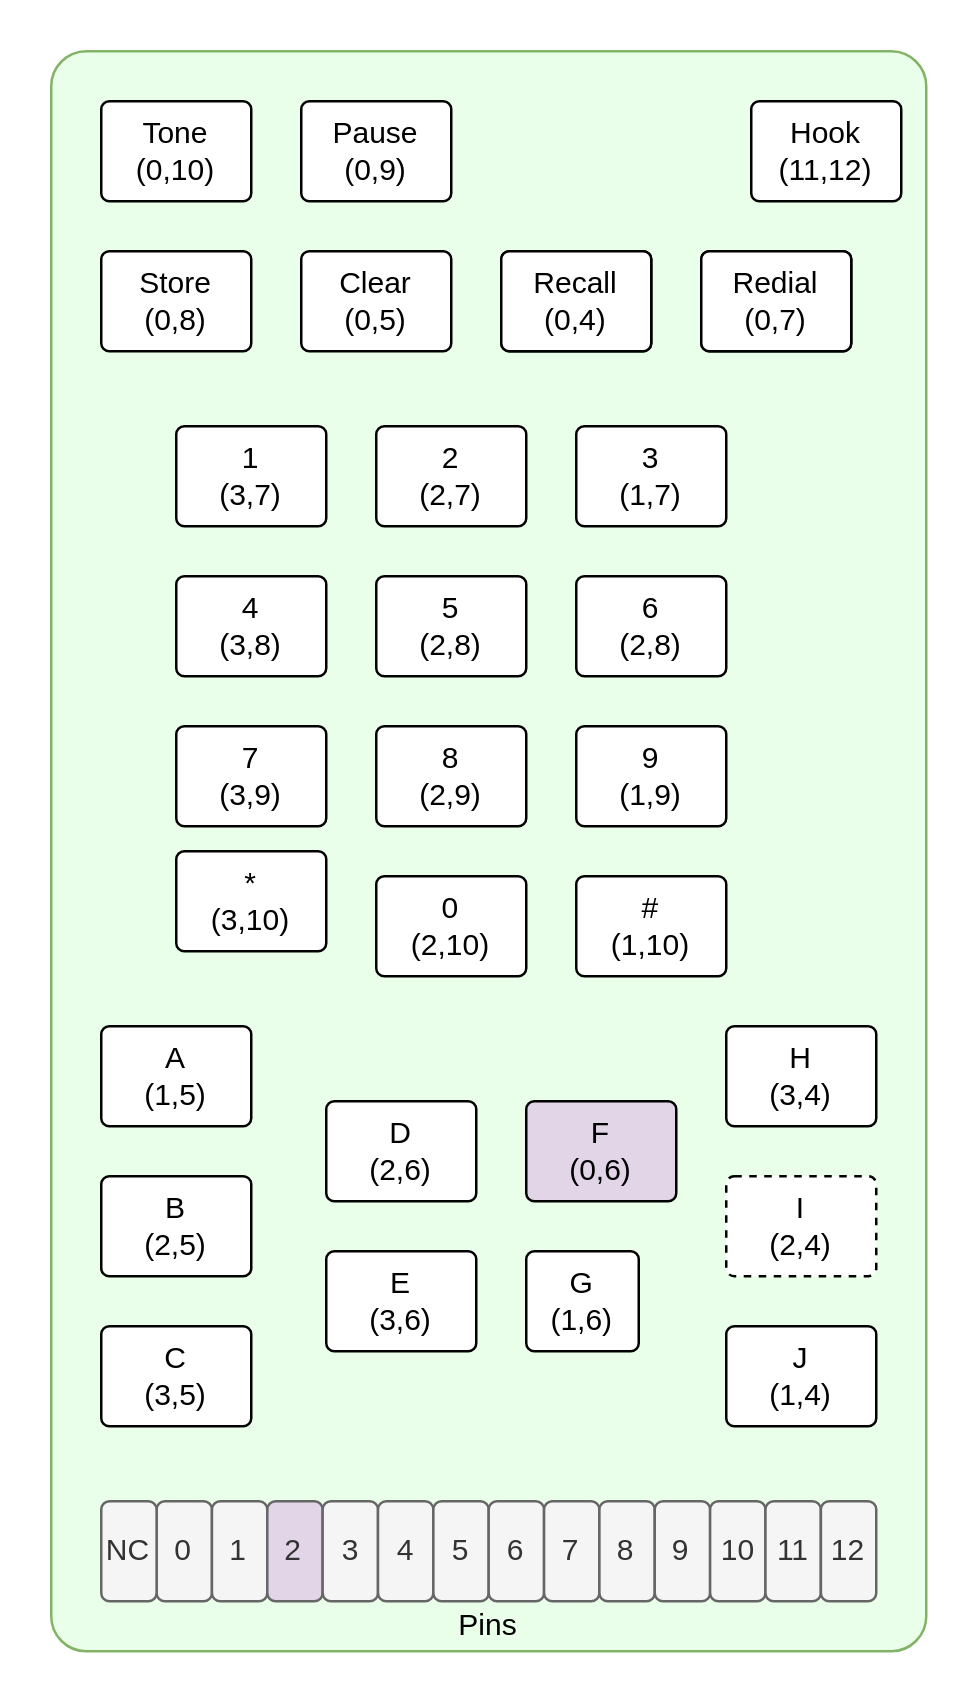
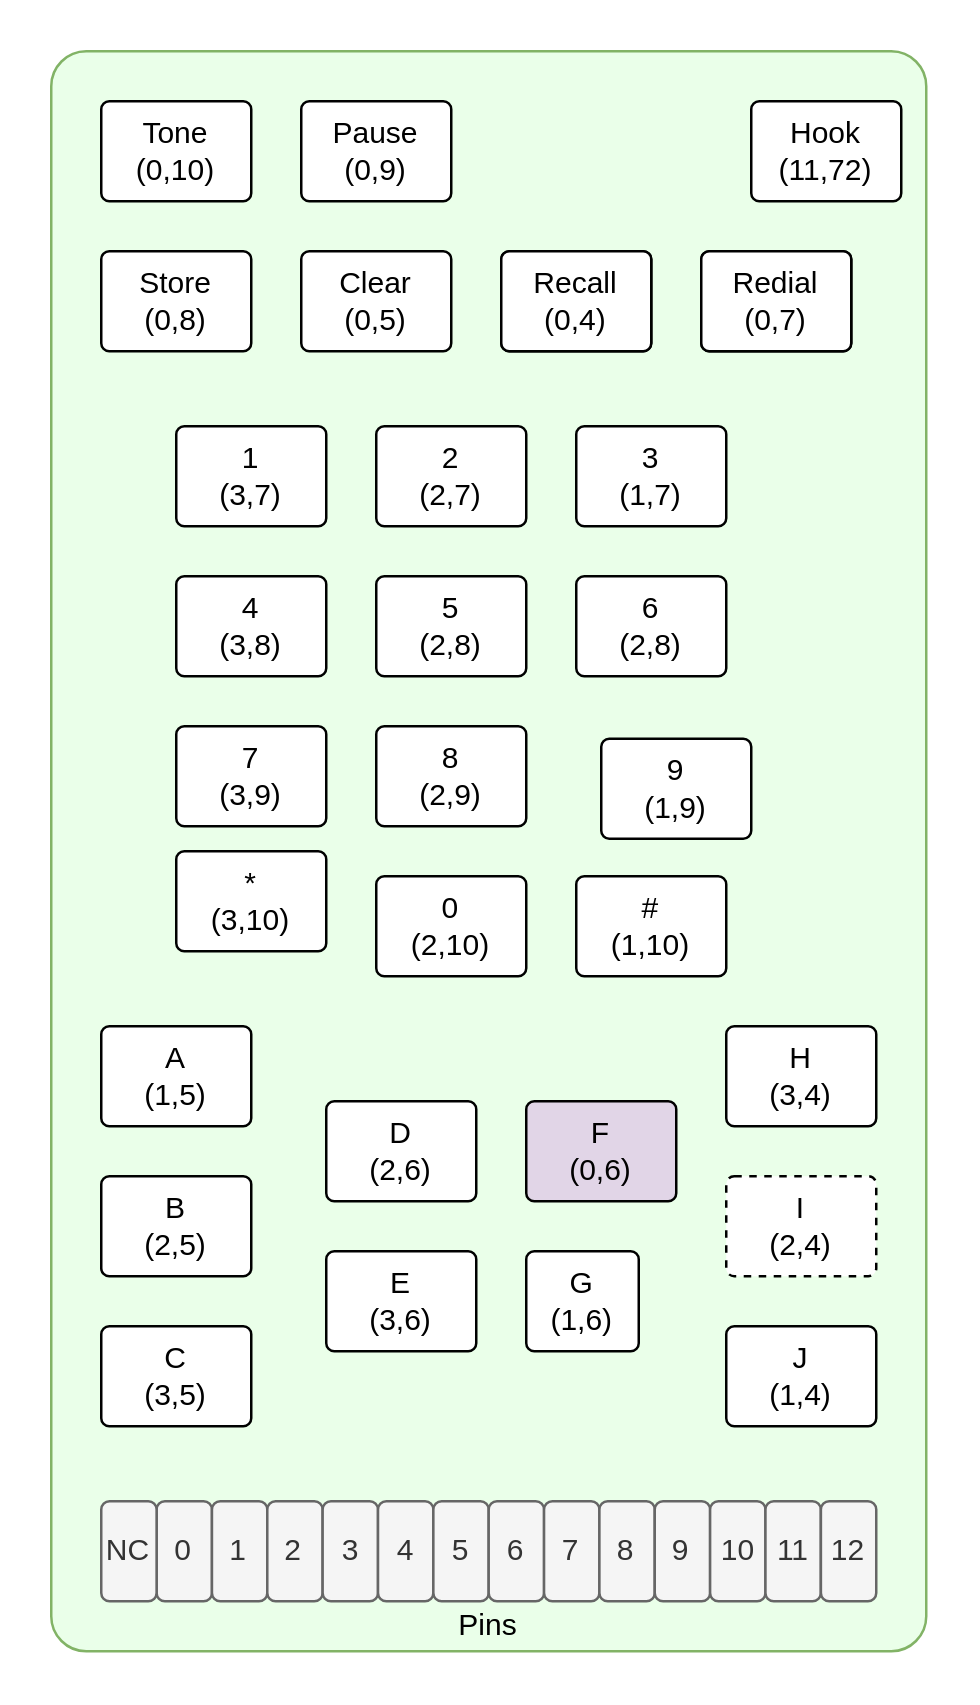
node "Hook (11,12)": label "Hook (11,12)" -> "Hook (11,72)"
node "9 (1,9)": moved (651, 776) -> (676, 789)
node "2": fillcolor #e1d5e7 -> #f5f5f5
